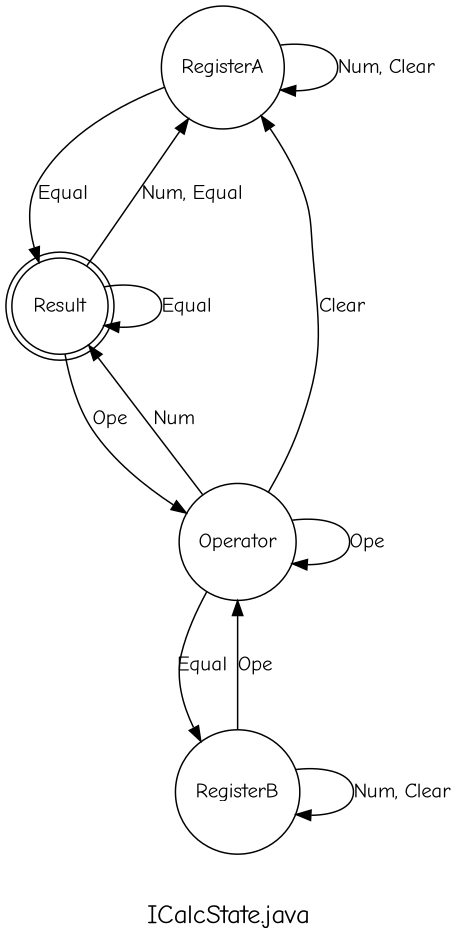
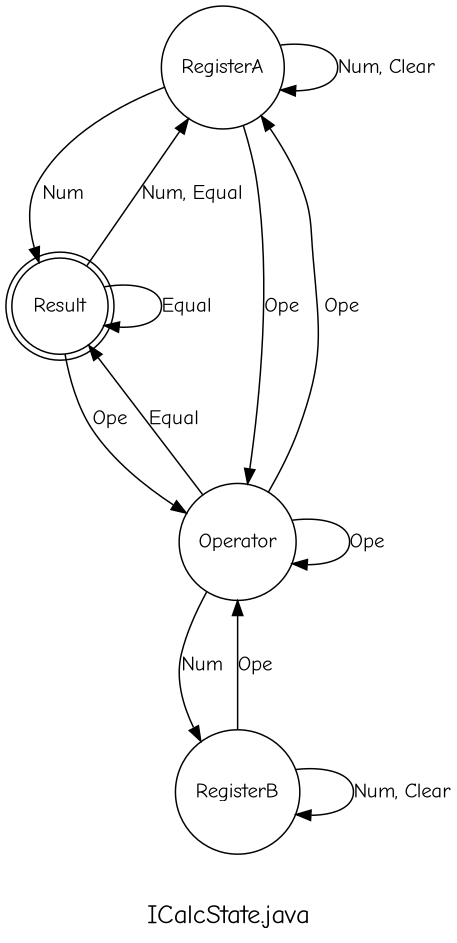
edge "RegisterA" -> "Result": label "Equal" -> "Num"
edge "RegisterA" -> "Operator": added, label "Ope"
edge "Operator" -> "RegisterA": label "Clear" -> "Ope"
edge "Operator" -> "Result": label "Num" -> "Equal"
edge "Operator" -> "RegisterB": label "Equal" -> "Num"
